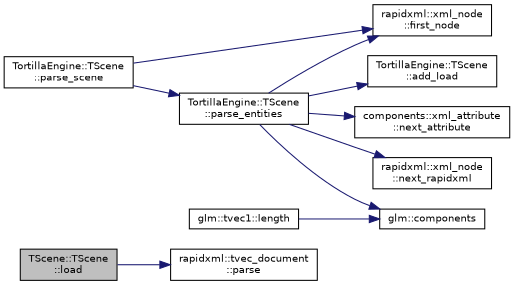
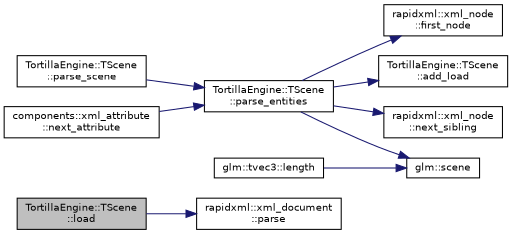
edge "TortillaEngine::TScene ::parse_scene" -> "rapidxml::xml_node ::first_node": removed
edge "TortillaEngine::TScene ::parse_entities" -> "components::xml_attribute ::next_attribute": reversed
node "rapidxml::xml_node ::next_rapidxml": label "rapidxml::xml_node ::next_rapidxml" -> "rapidxml::xml_node ::next_sibling"
node "glm::tvec1::length": label "glm::tvec1::length" -> "glm::tvec3::length"
node "glm::components": label "glm::components" -> "glm::scene"
node "TScene::TScene ::load": label "TScene::TScene ::load" -> "TortillaEngine::TScene ::load"
node "rapidxml::tvec_document ::parse": label "rapidxml::tvec_document ::parse" -> "rapidxml::xml_document ::parse"
